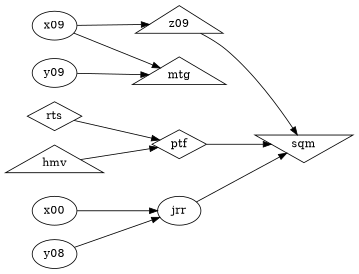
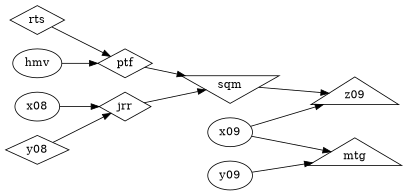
edge "z09" -> "sqm": reversed
node "hmv": shape triangle -> ellipse
node "x00": label "x00" -> "x08"
node "jrr": shape ellipse -> diamond
node "y08": shape ellipse -> diamond
